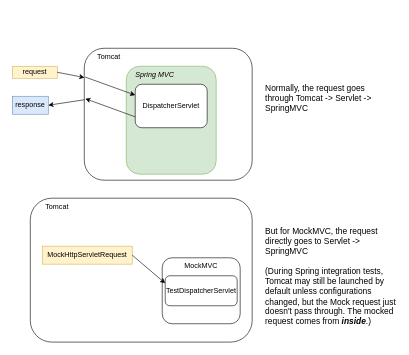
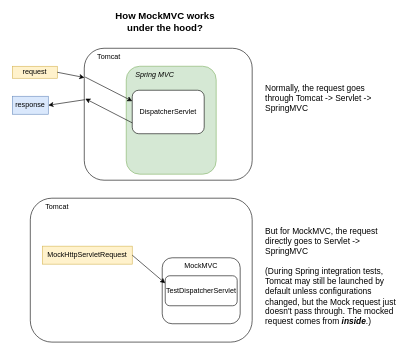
node "How MockMVC works under the hood?": added
node "DispatcherServlet": moved (171, 106) -> (168, 112)
